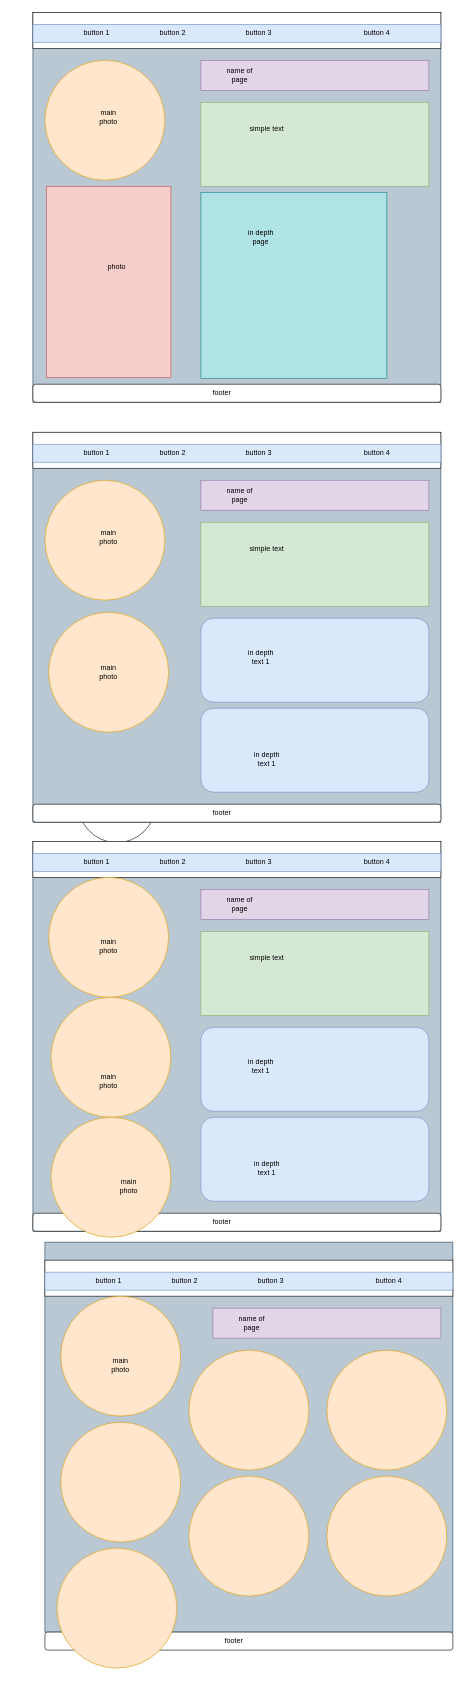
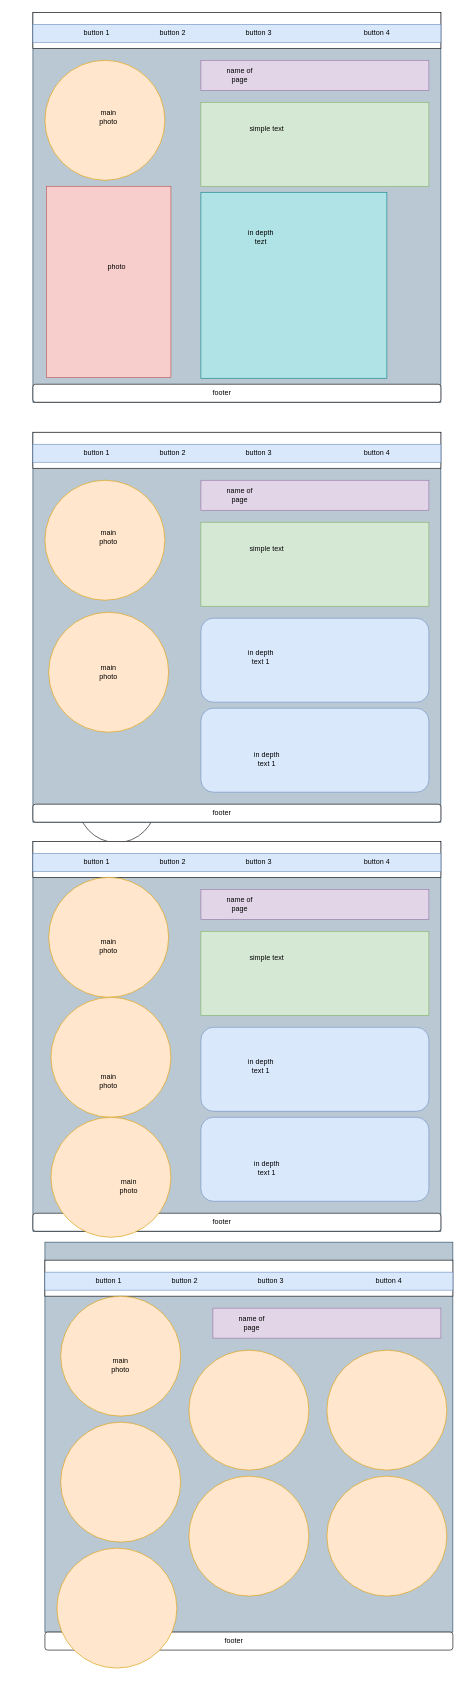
node "in depth page": label "in depth page" -> "in depth tezt"
